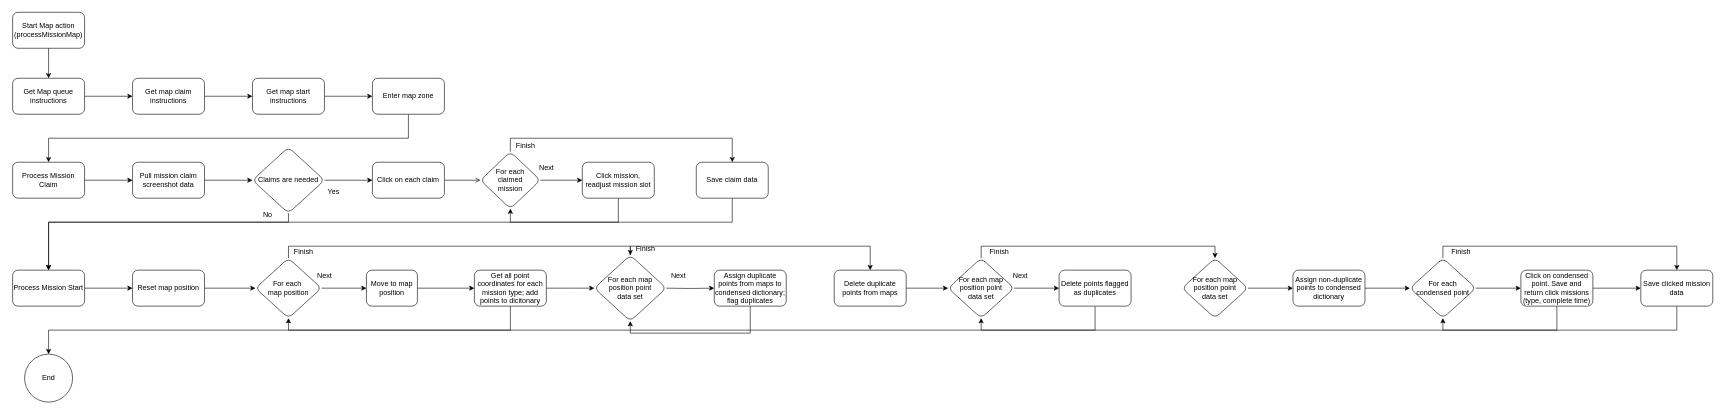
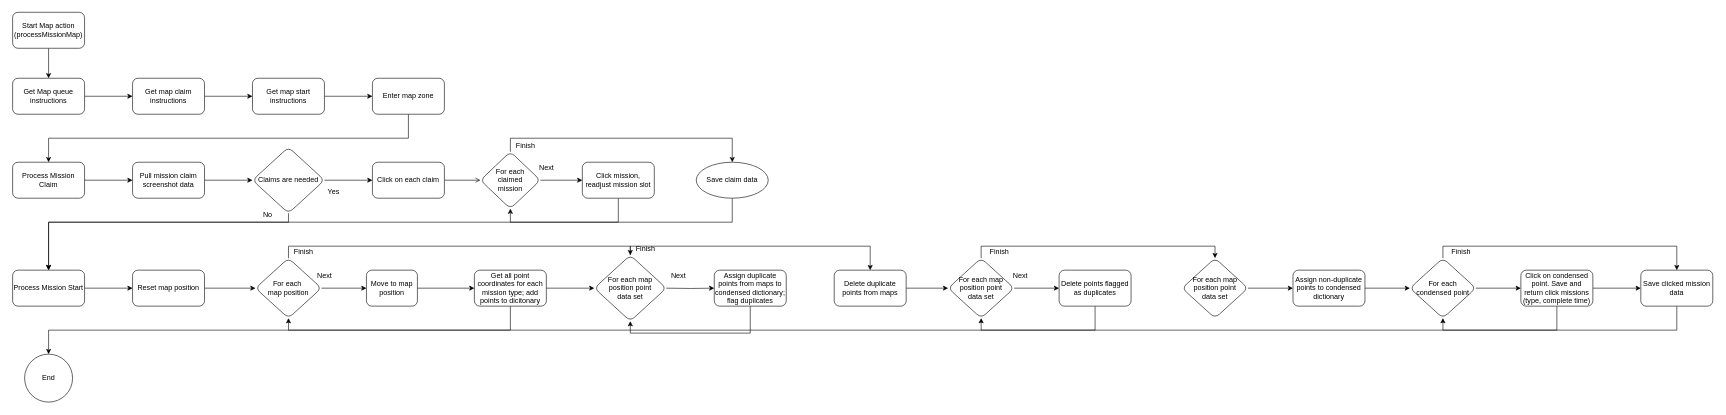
node "Save claim data": shape rounded rectangle -> ellipse
